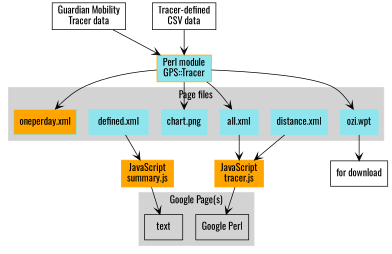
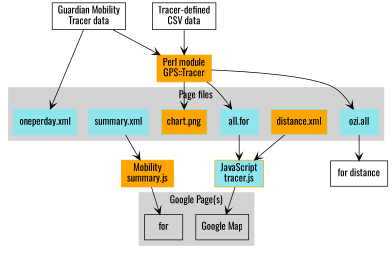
node "Perl module GPS::Tracer": fillcolor cadetblue2 -> orange
edge "Perl module GPS::Tracer" -> "oneperday.xml": now "Guardian Mobility Tracer data" -> "oneperday.xml"
node "oneperday.xml": fillcolor orange -> cadetblue2
node "defined.xml": label "defined.xml" -> "summary.xml"
node "chart.png": fillcolor cadetblue2 -> orange
node "all.xml": label "all.xml" -> "all.for"
node "distance.xml": fillcolor cadetblue2 -> orange
node "ozi.wpt": label "ozi.wpt" -> "ozi.all"
node "JavaScript summary.js": label "JavaScript summary.js" -> "Mobility summary.js"
node "JavaScript tracer.js": fillcolor orange -> cadetblue2
node "for download": label "for download" -> "for distance"
node "text": label "text" -> "for"
node "Google Perl": label "Google Perl" -> "Google Map"
